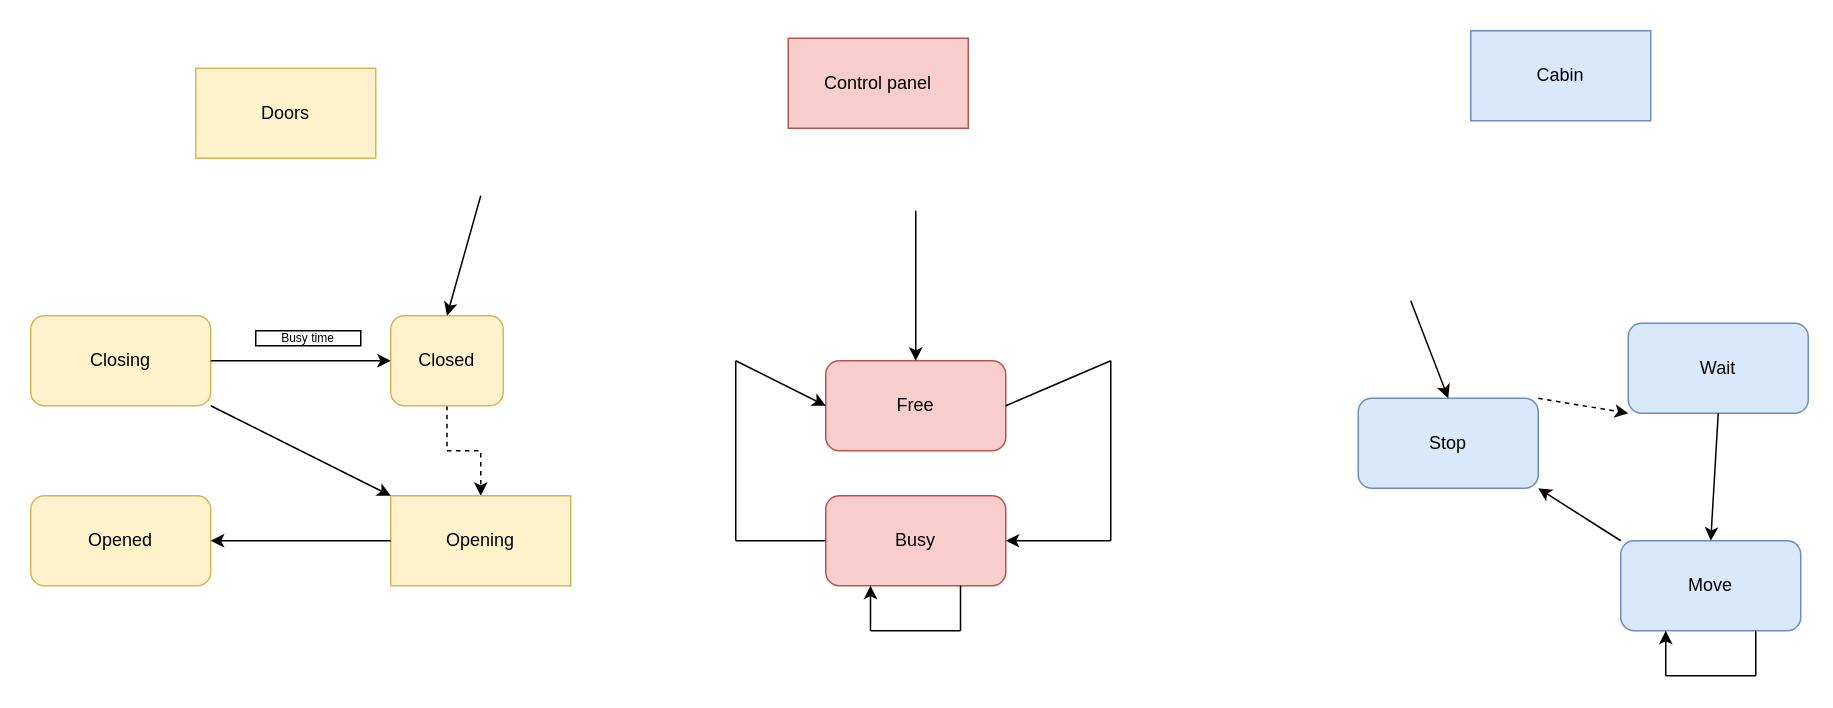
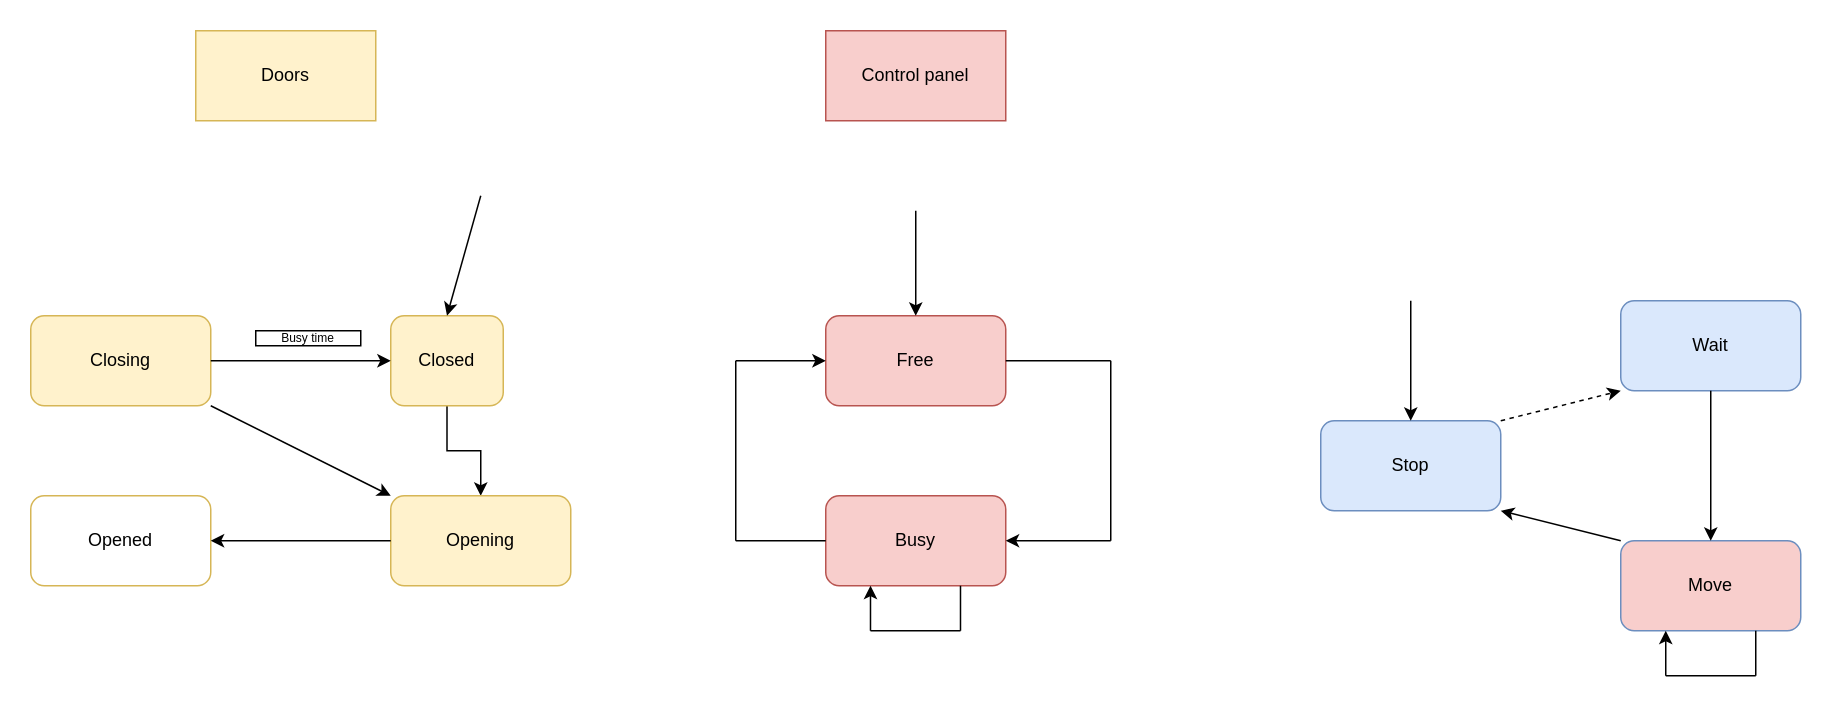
node "Cabin": removed
node "Control panel": moved (878, 83) -> (916, 76)
node "Doors": moved (286, 113) -> (286, 76)
node "Wait": moved (1718, 368) -> (1711, 346)
node "Free": moved (916, 406) -> (916, 361)
node "Stop": moved (1448, 443) -> (1411, 466)
edge "Closed" -> "Opening": style dashed -> solid
node "Opened": fillcolor #fff2cc -> #ffffff
node "Opening": shape rectangle -> rounded rectangle
node "Move": fillcolor #dae8fc -> #f8cecc
